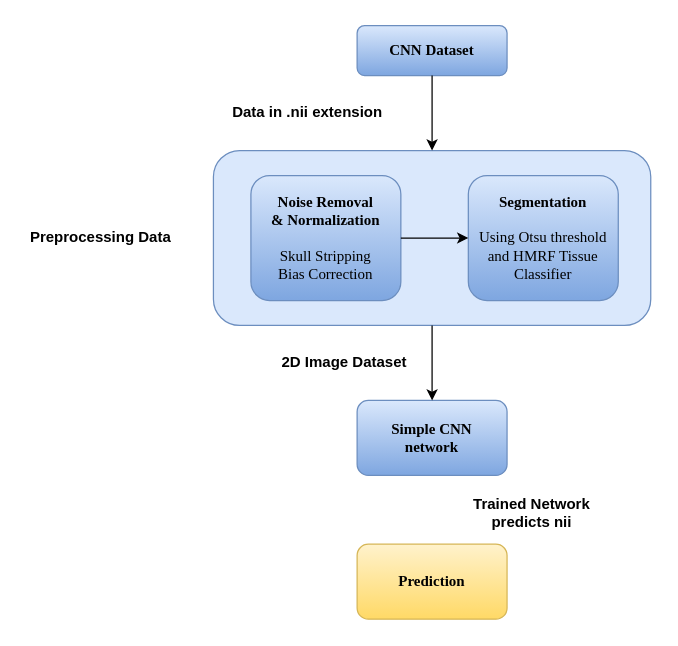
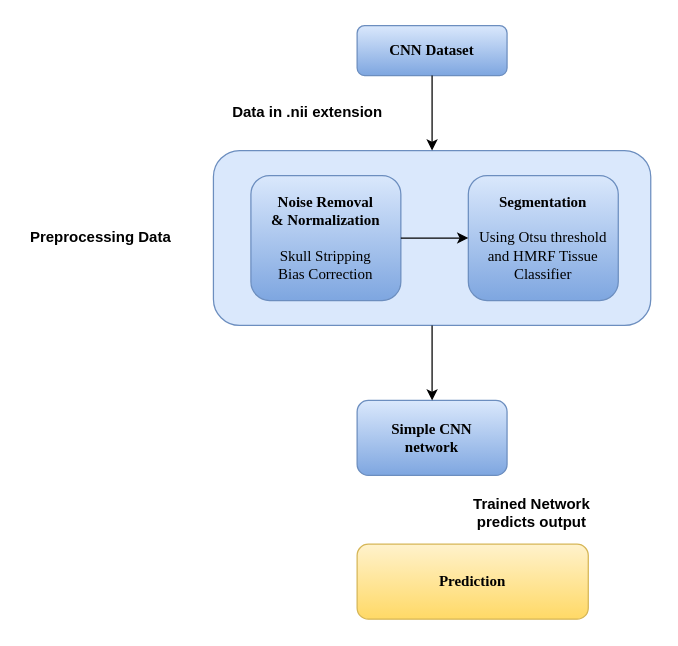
node "2D Image Dataset": removed
node "Trained Network predicts nii": label "Trained Network predicts nii" -> "Trained Network predicts output"
node "Prediction": size 150x75 -> 231x75
